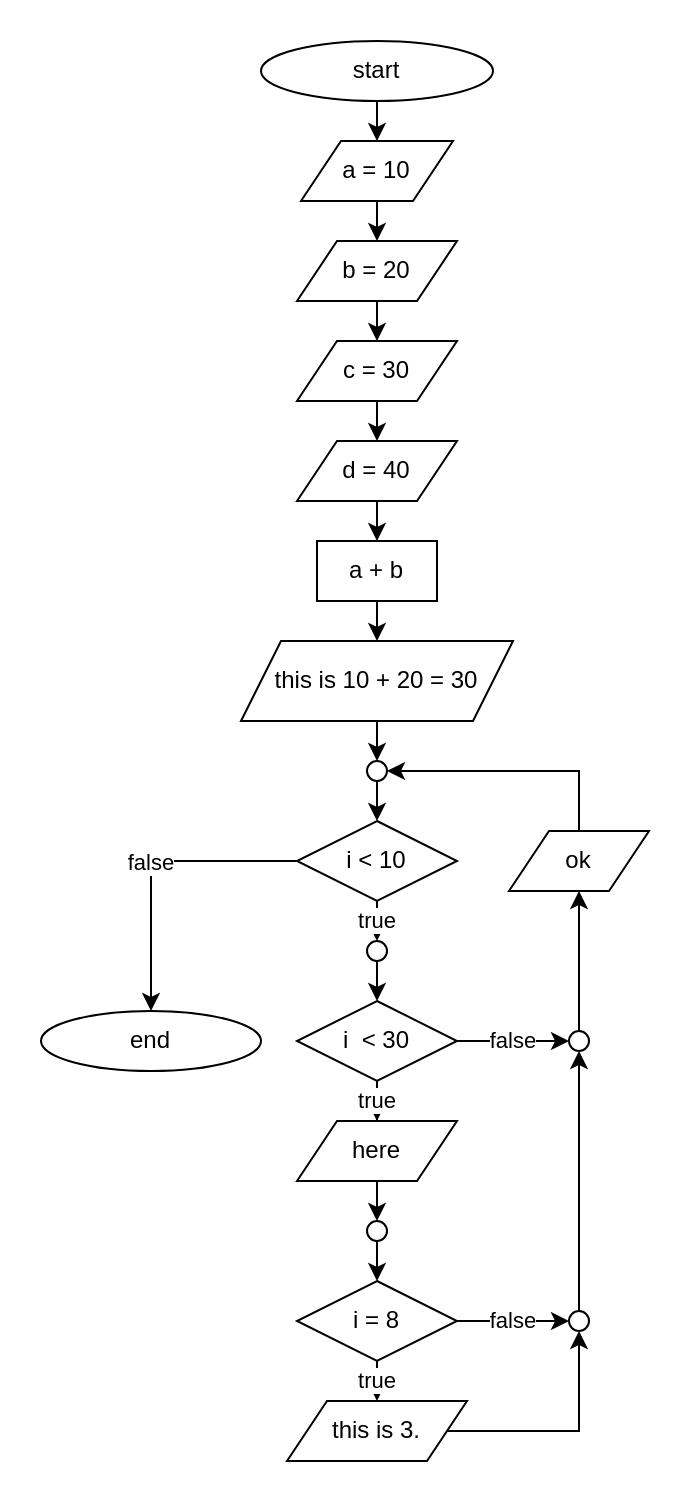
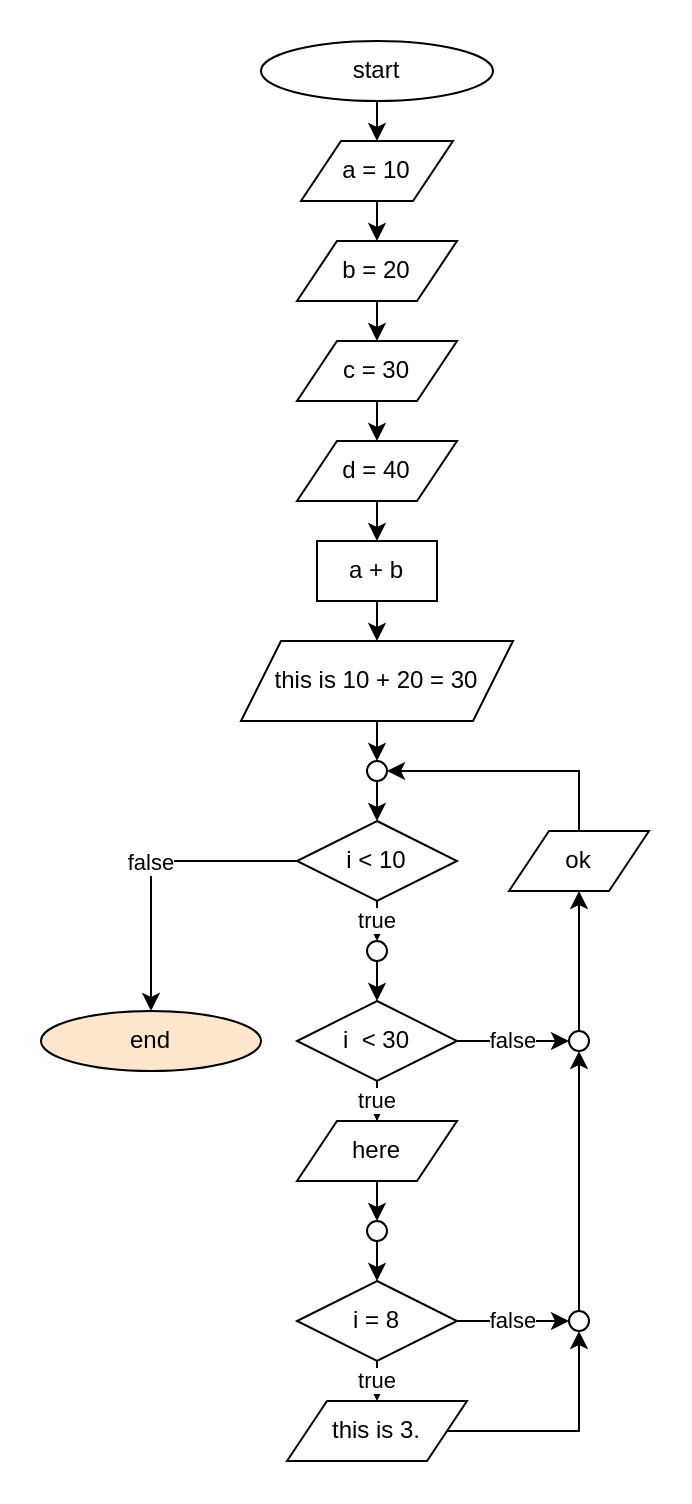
node "end": fillcolor #ffffff -> #ffe6cc
